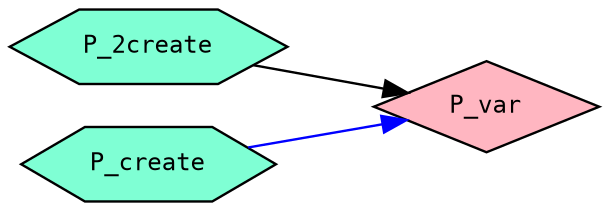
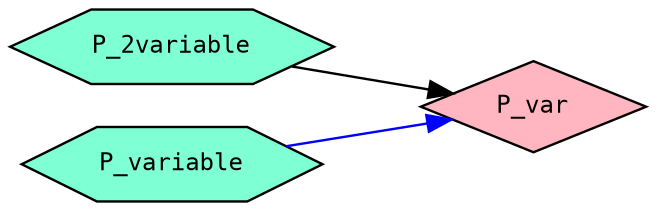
node "P_2create": label "P_2create" -> "P_2variable"
node "P_create": label "P_create" -> "P_variable"
